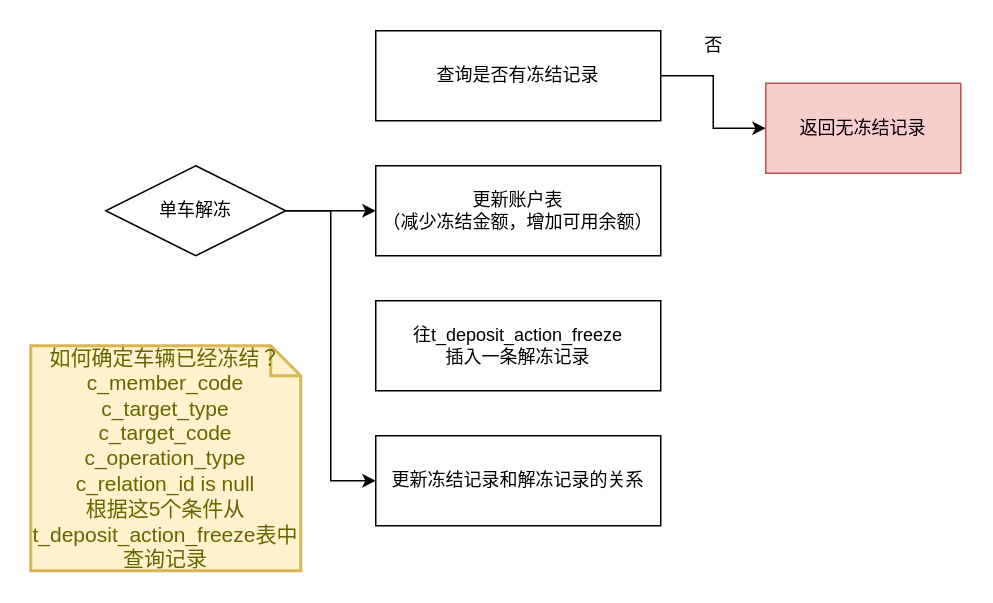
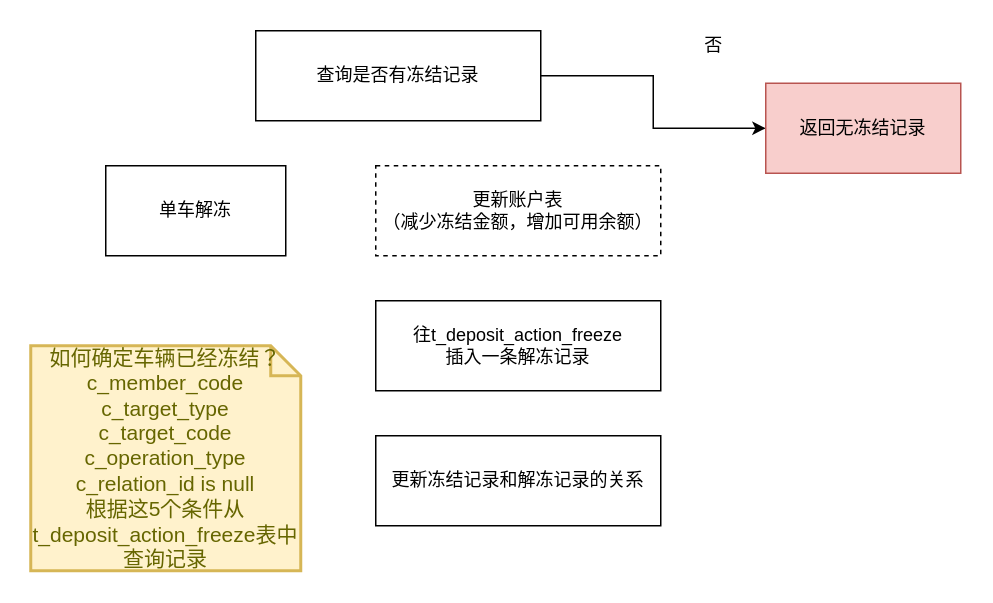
node "查询是否有冻结记录": moved (518, 76) -> (398, 76)
node "单车解冻": shape diamond -> rectangle
edge "单车解冻" -> "更新账户表 （减少冻结金额，增加可用余额）": removed
node "更新账户表 （减少冻结金额，增加可用余额）": style solid -> dashed
edge "单车解冻" -> "更新冻结记录和解冻记录的关系": removed
